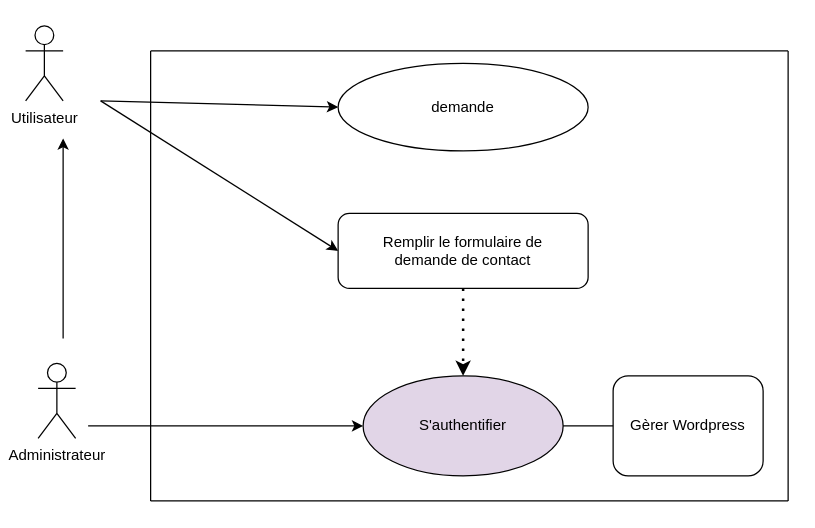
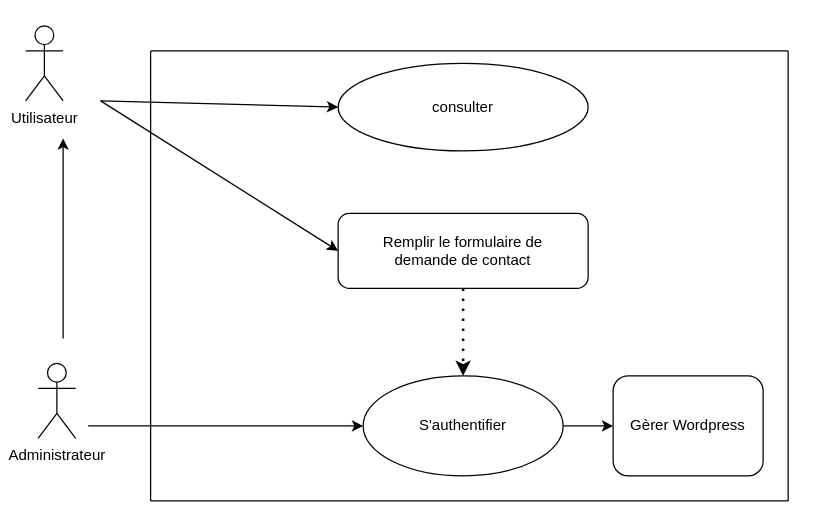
node "demande": label "demande" -> "consulter"
node "S'authentifier": fillcolor #e1d5e7 -> #ffffff
edge "S'authentifier" -- "Gèrer Wordpress": arrowhead none -> classic
